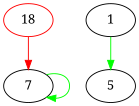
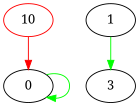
node "18": label "18" -> "10"
node "7": label "7" -> "0"
node "5": label "5" -> "3"
